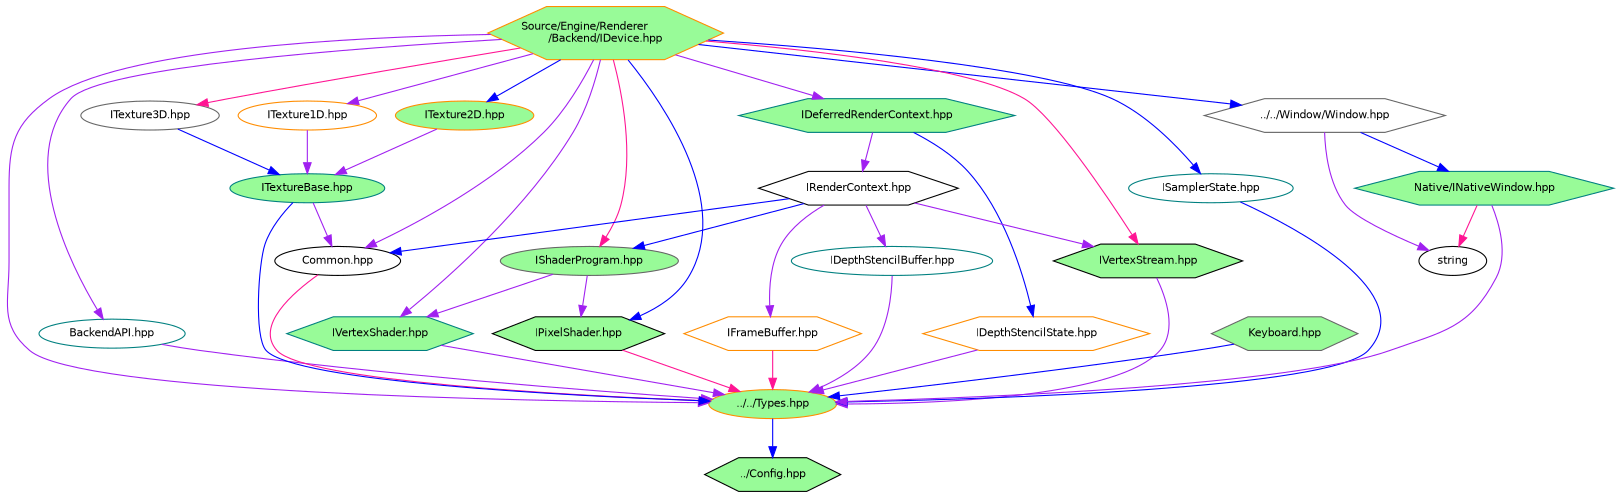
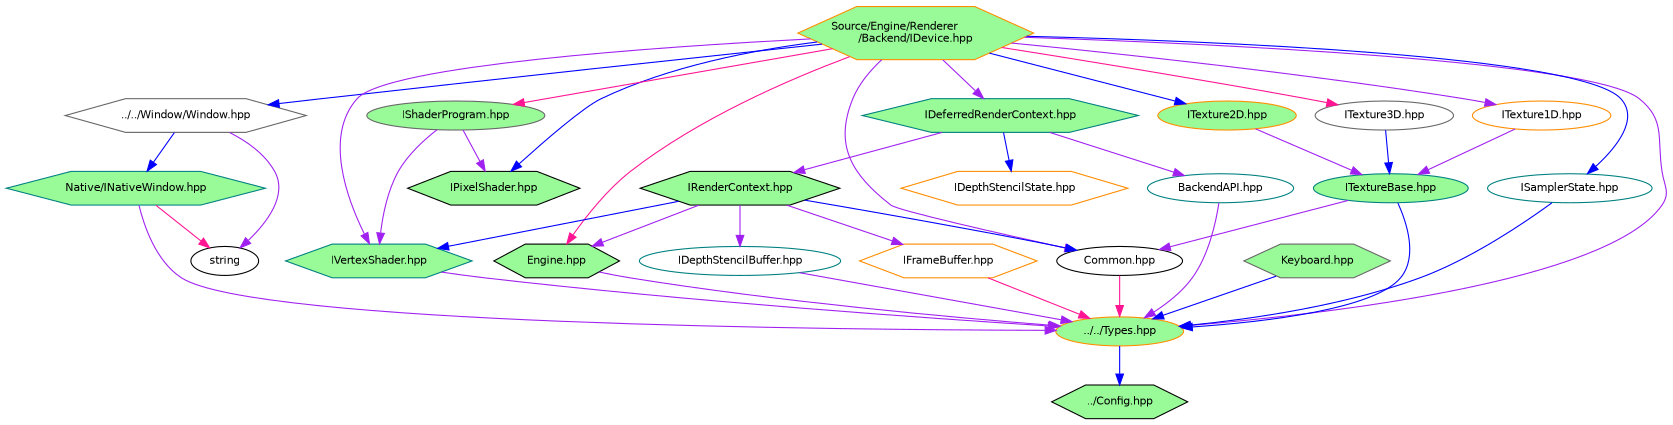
edge "Source/Engine/Renderer /Backend/IDevice.hpp" -> "BackendAPI.hpp": now "IDeferredRenderContext.hpp" -> "BackendAPI.hpp"
node "IRenderContext.hpp": fillcolor white -> palegreen
edge "IRenderContext.hpp" -> "IShaderProgram.hpp": now "IRenderContext.hpp" -> "IVertexShader.hpp"
node "IVertexStream.hpp": label "IVertexStream.hpp" -> "Engine.hpp"
edge "IPixelShader.hpp" -> "../../Types.hpp": removed
edge "IDepthStencilState.hpp" -> "../../Types.hpp": removed
